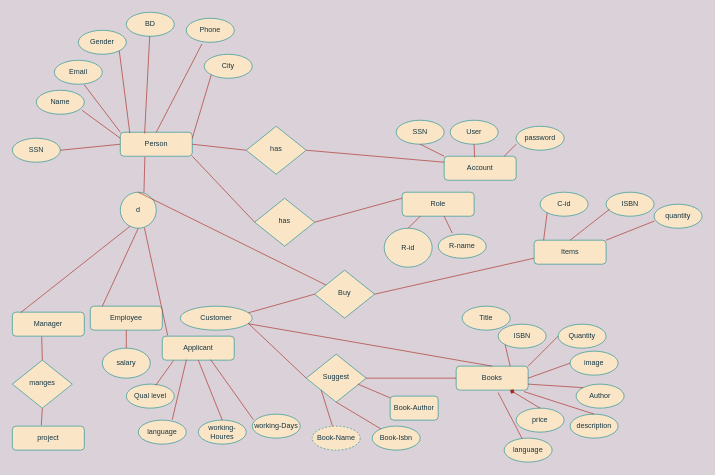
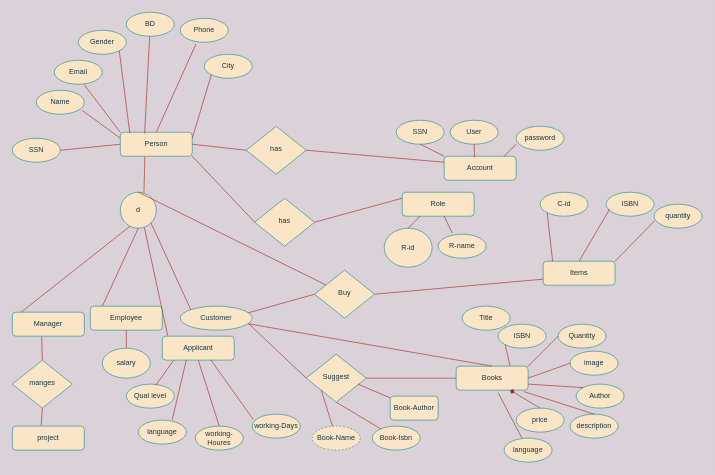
node "Phone": moved (210, 30) -> (204, 30)
node "Items": moved (570, 252) -> (579, 273)
edge "d" -- "Customer": added
node "working-Houres": moved (222, 432) -> (219, 438)
